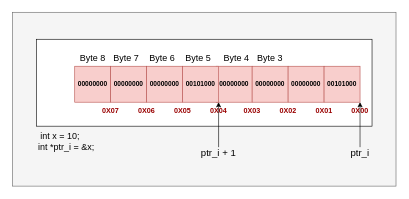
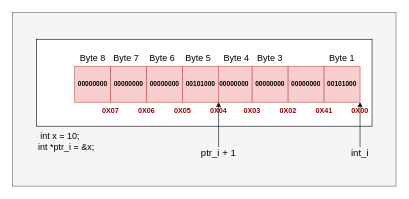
node "Byte 1": added
node "0X01": label "0X01" -> "0X41"
node "ptr_i": label "ptr_i" -> "int_i"
